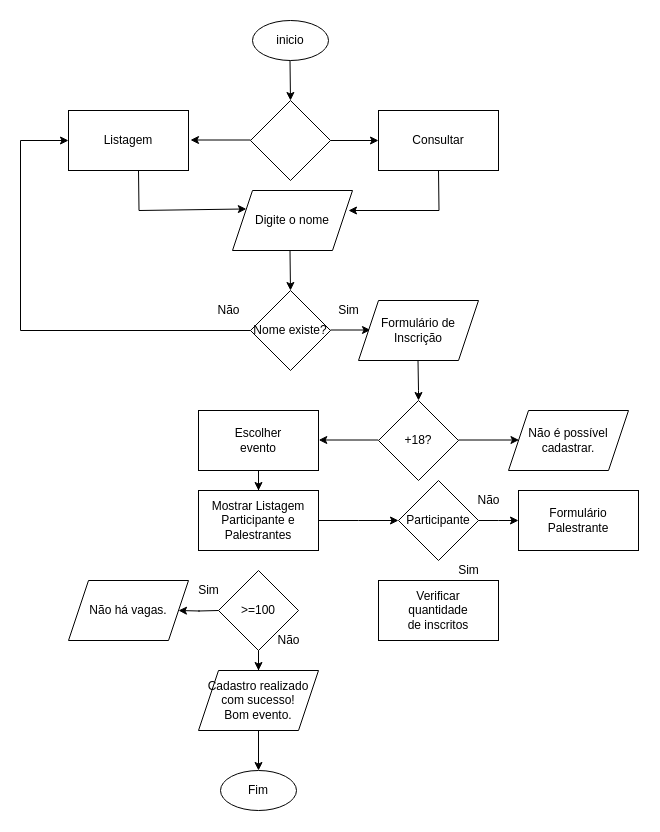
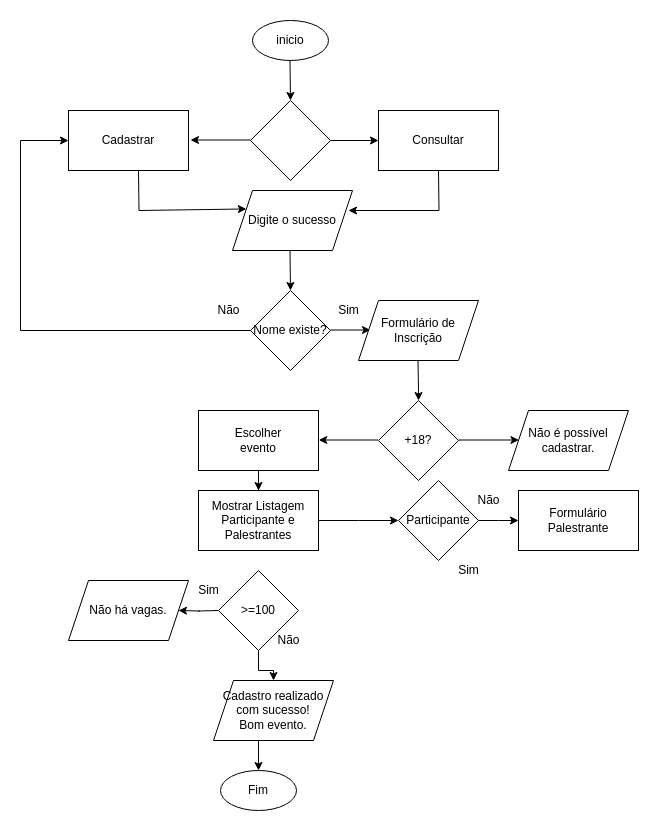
node "Listagem": label "Listagem" -> "Cadastrar"
node "Digite o nome": label "Digite o nome" -> "Digite o sucesso"
node "Verificar quantidade de inscritos": removed
node "Cadastro realizado com sucesso! Bom evento.": moved (259, 701) -> (274, 711)
